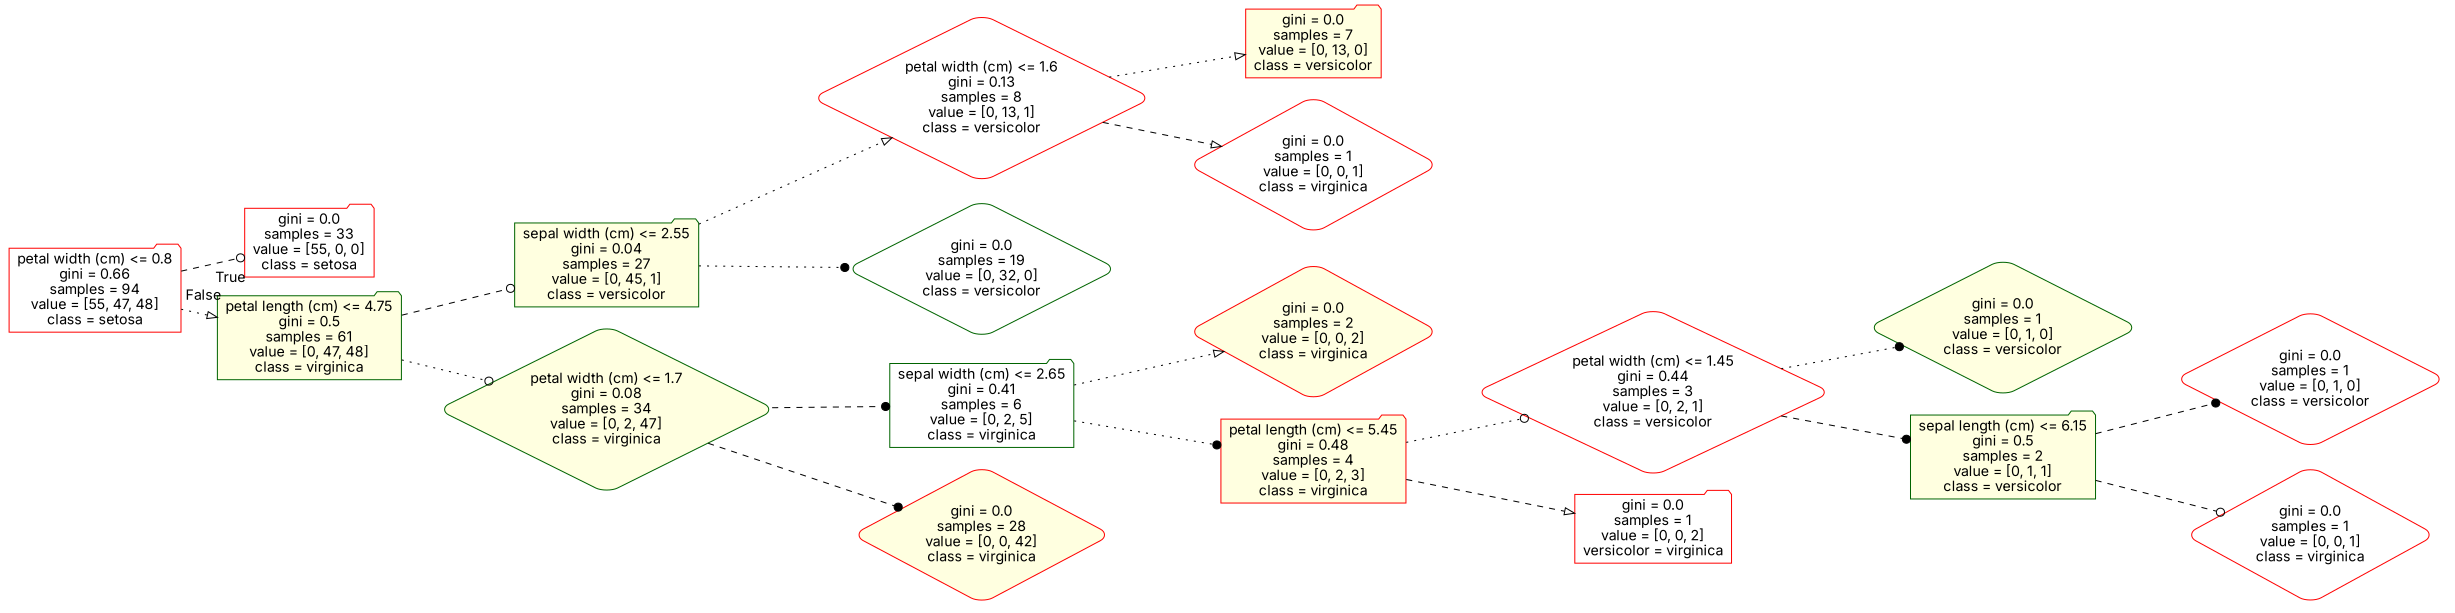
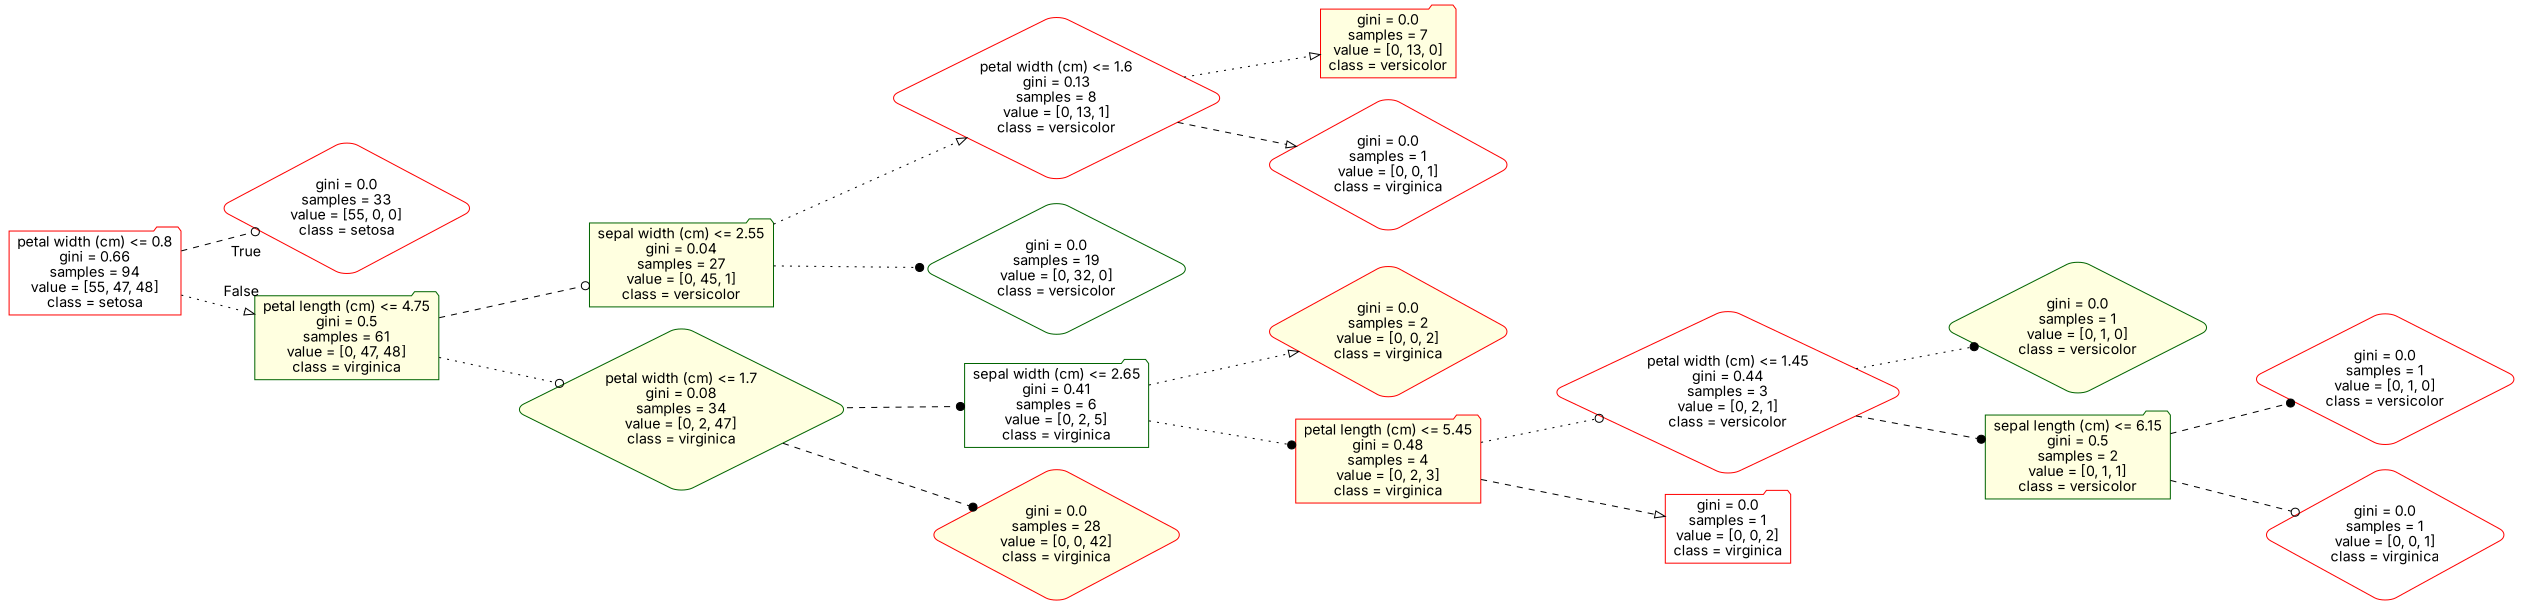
node "gini = 0.0 samples = 33 value = [55, 0, 0] class = setosa": shape folder -> diamond
node "gini = 0.0 samples = 1 value = [0, 0, 2] versicolor = virginica": label "gini = 0.0 samples = 1 value = [0, 0, 2] versicolor = virginica" -> "gini = 0.0 samples = 1 value = [0, 0, 2] class = virginica"
